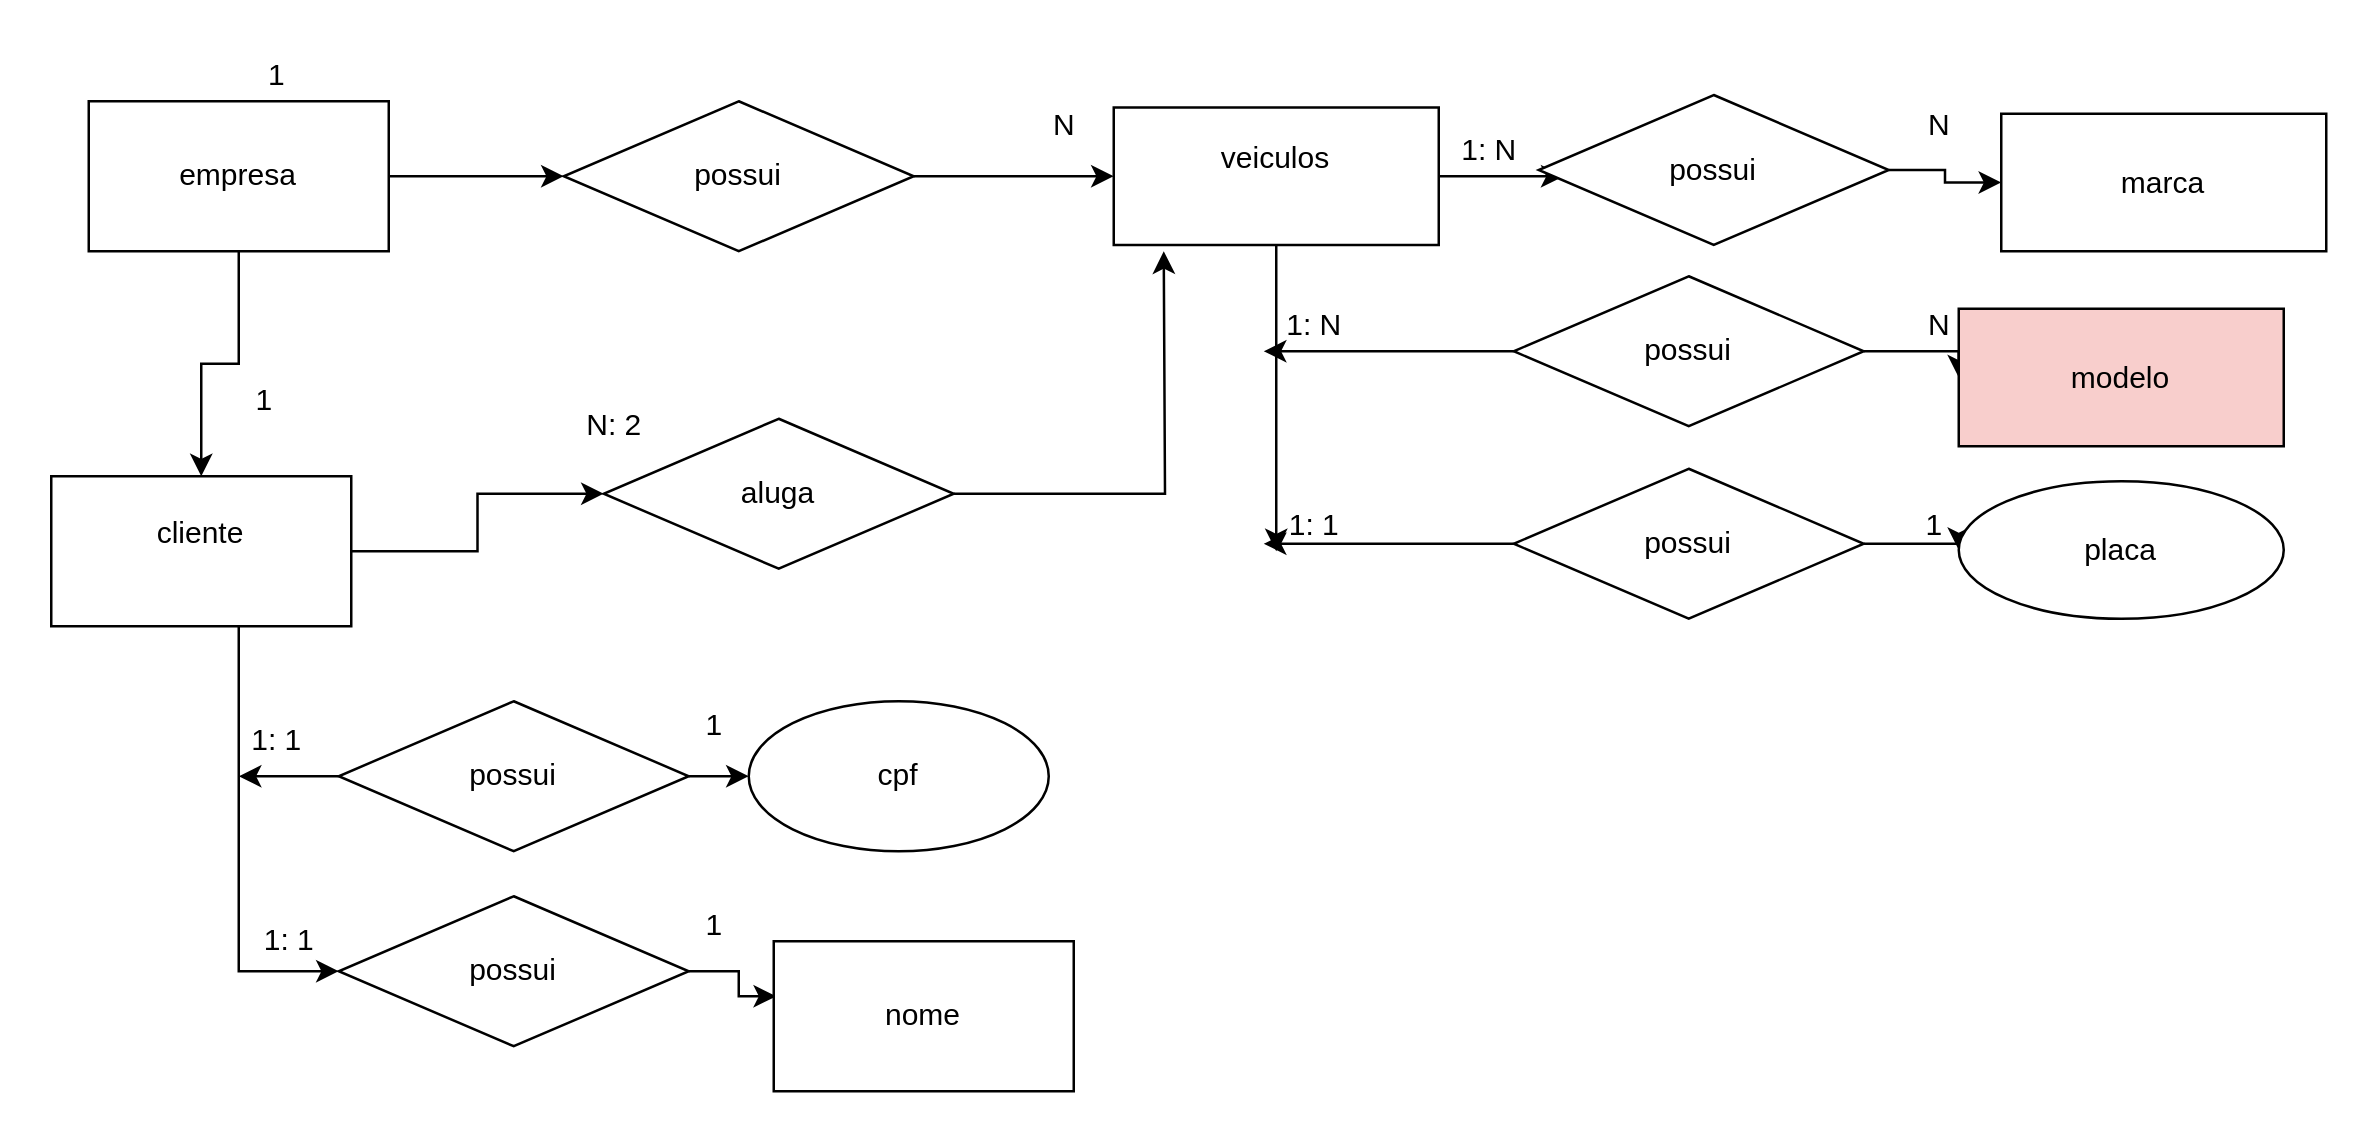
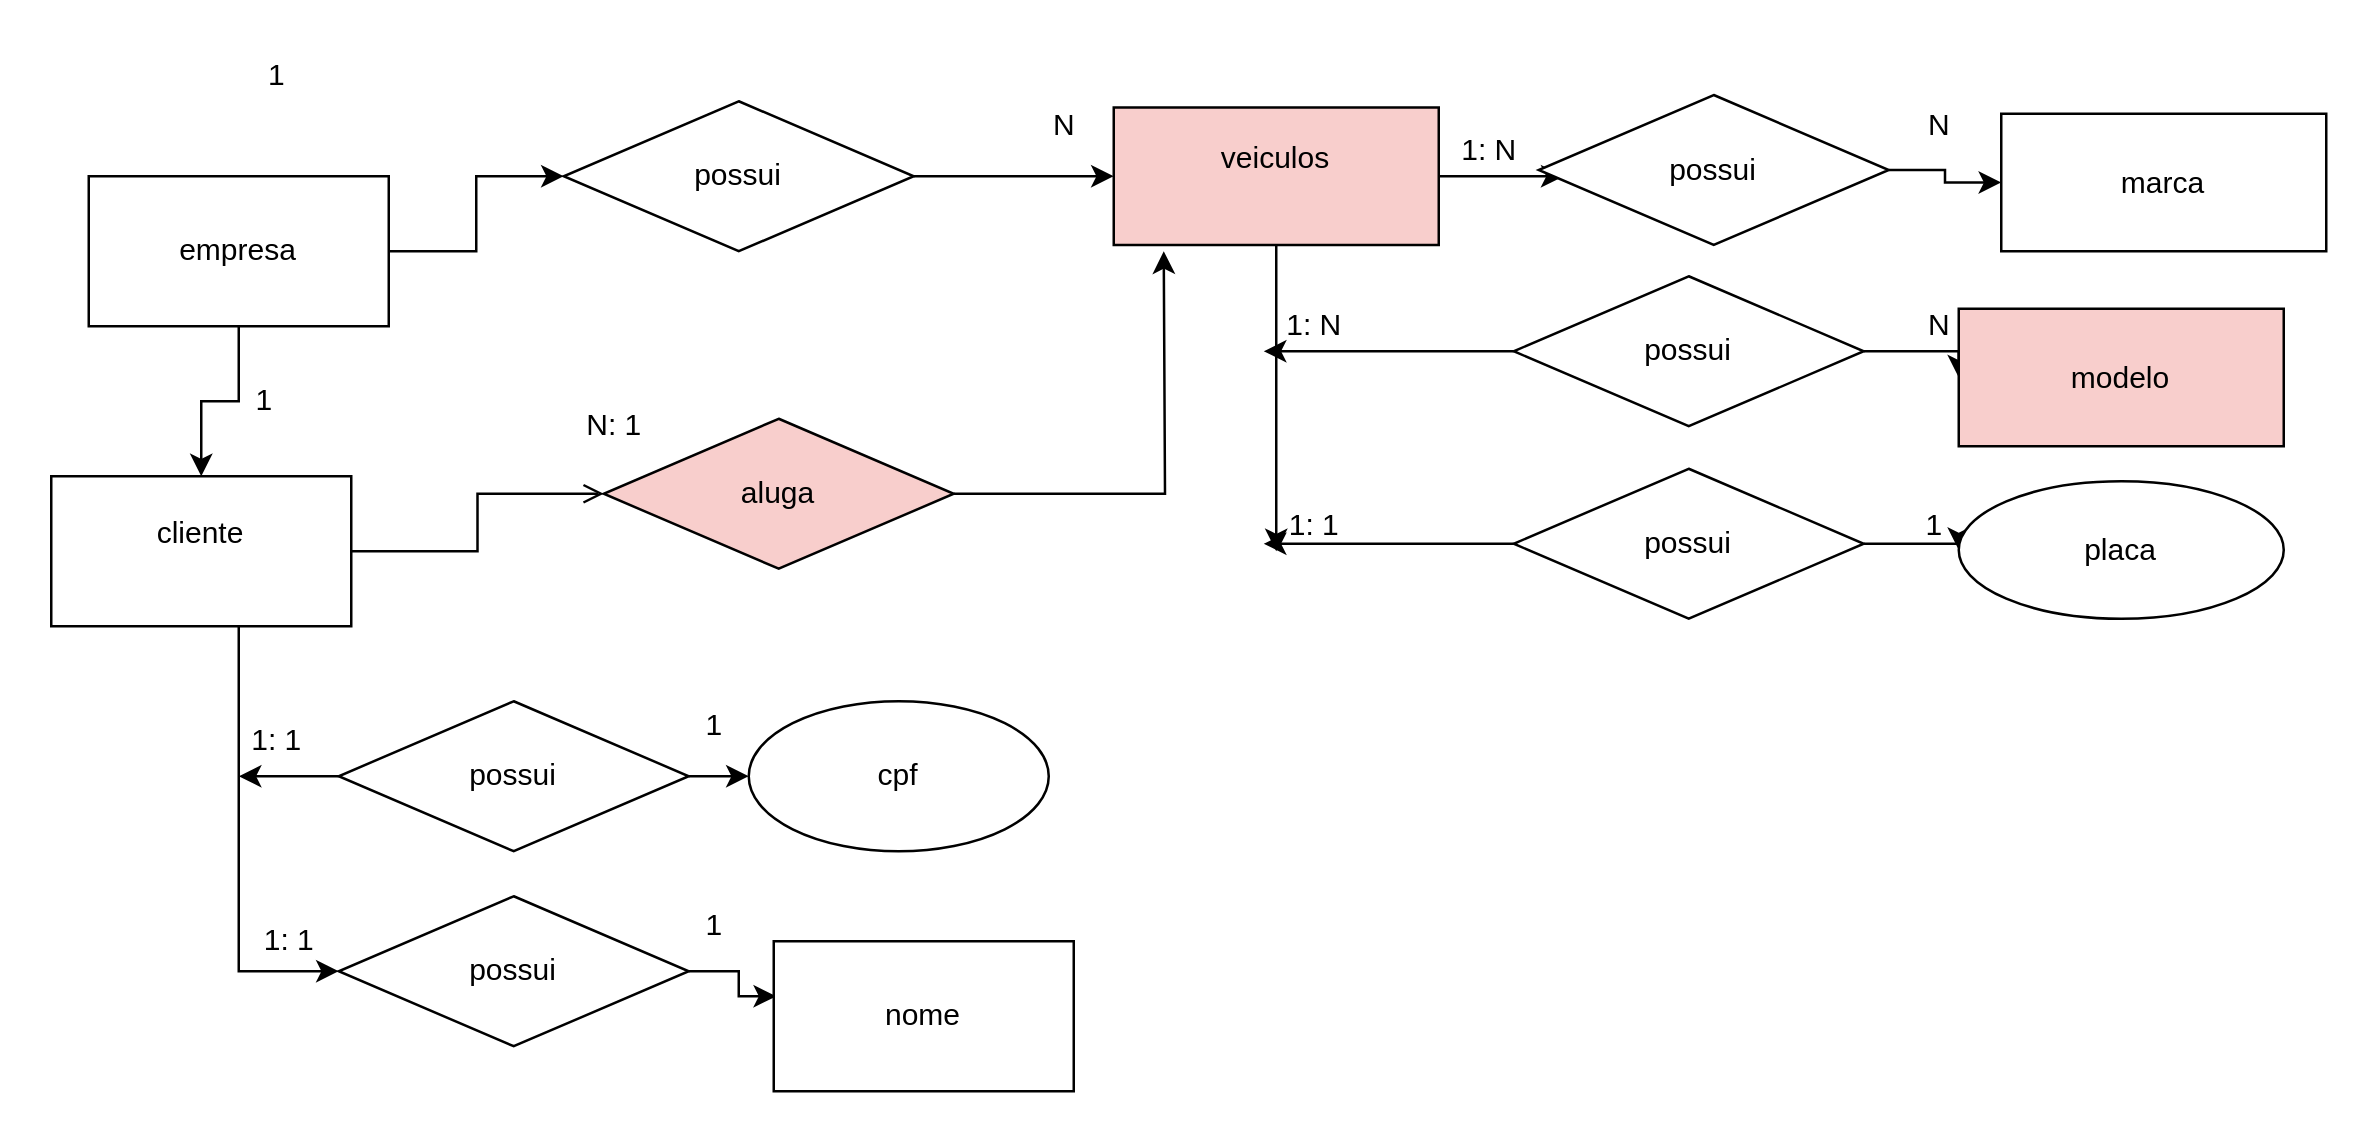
node "empresa": moved (239, 176) -> (239, 251)
node "veiculos": fillcolor #ffffff -> #f8cecc
node "N: 2": label "N: 2" -> "N: 1"
edge "cliente" -> "aluga": arrowhead classic -> open
node "aluga": fillcolor #ffffff -> #f8cecc
